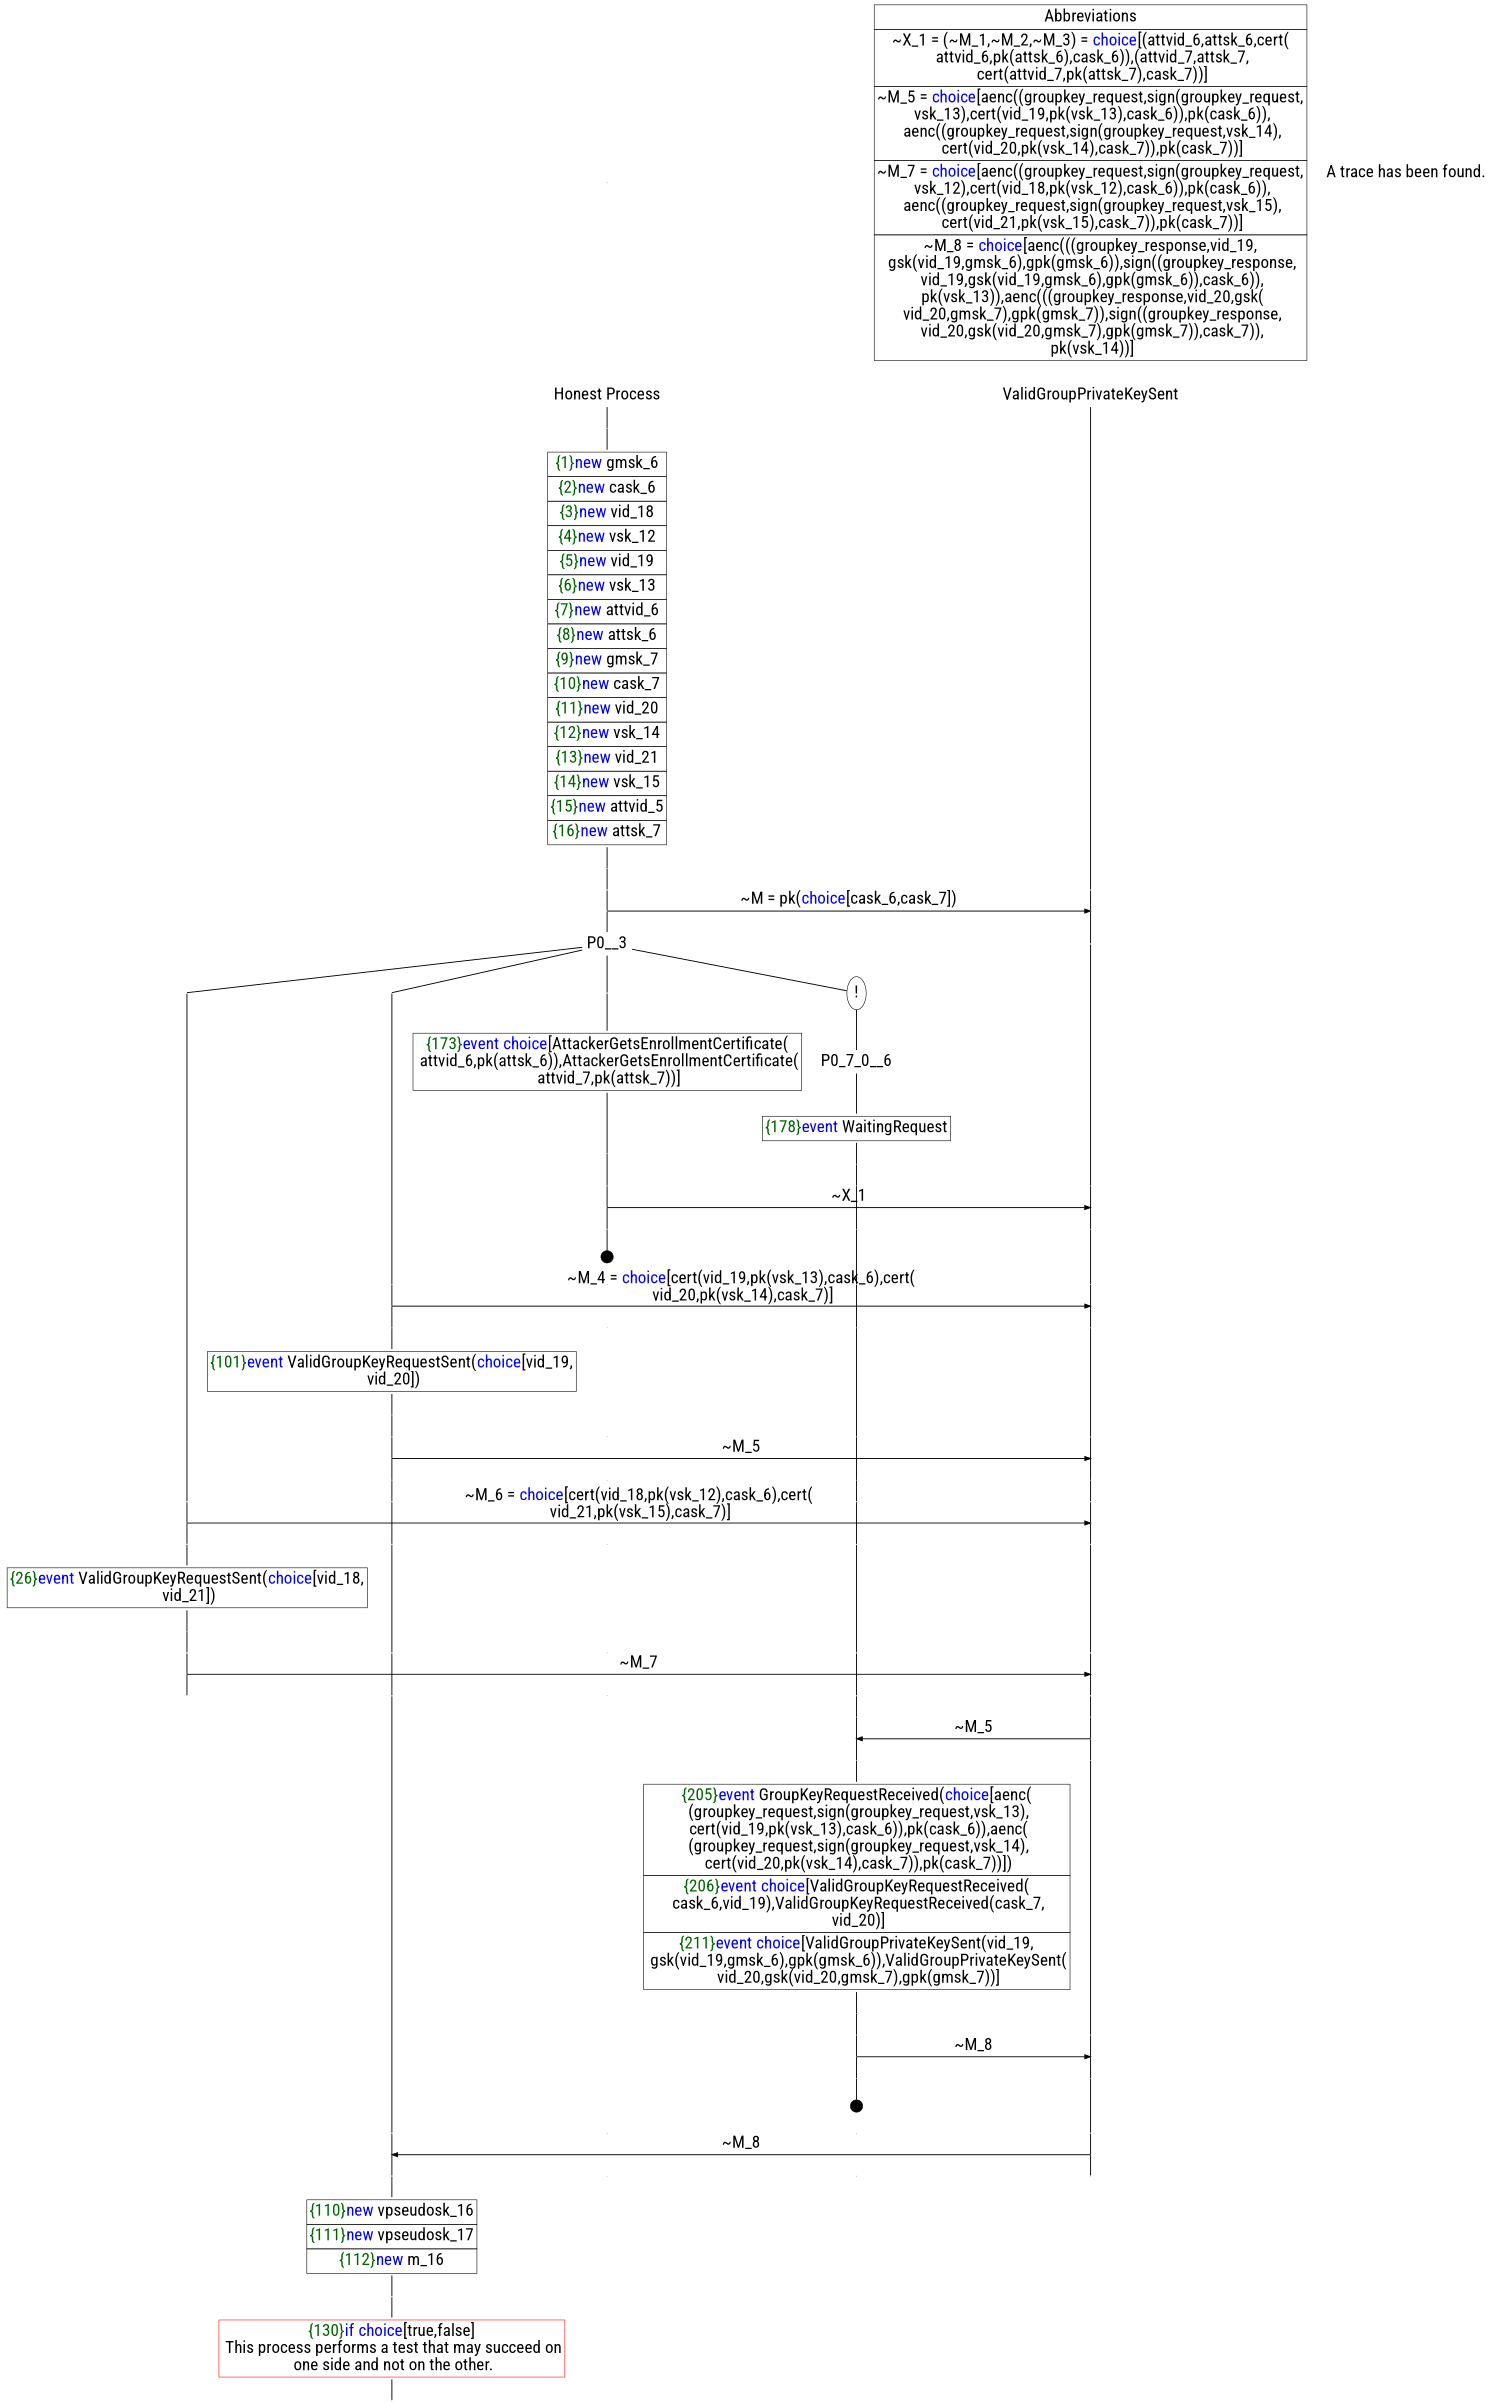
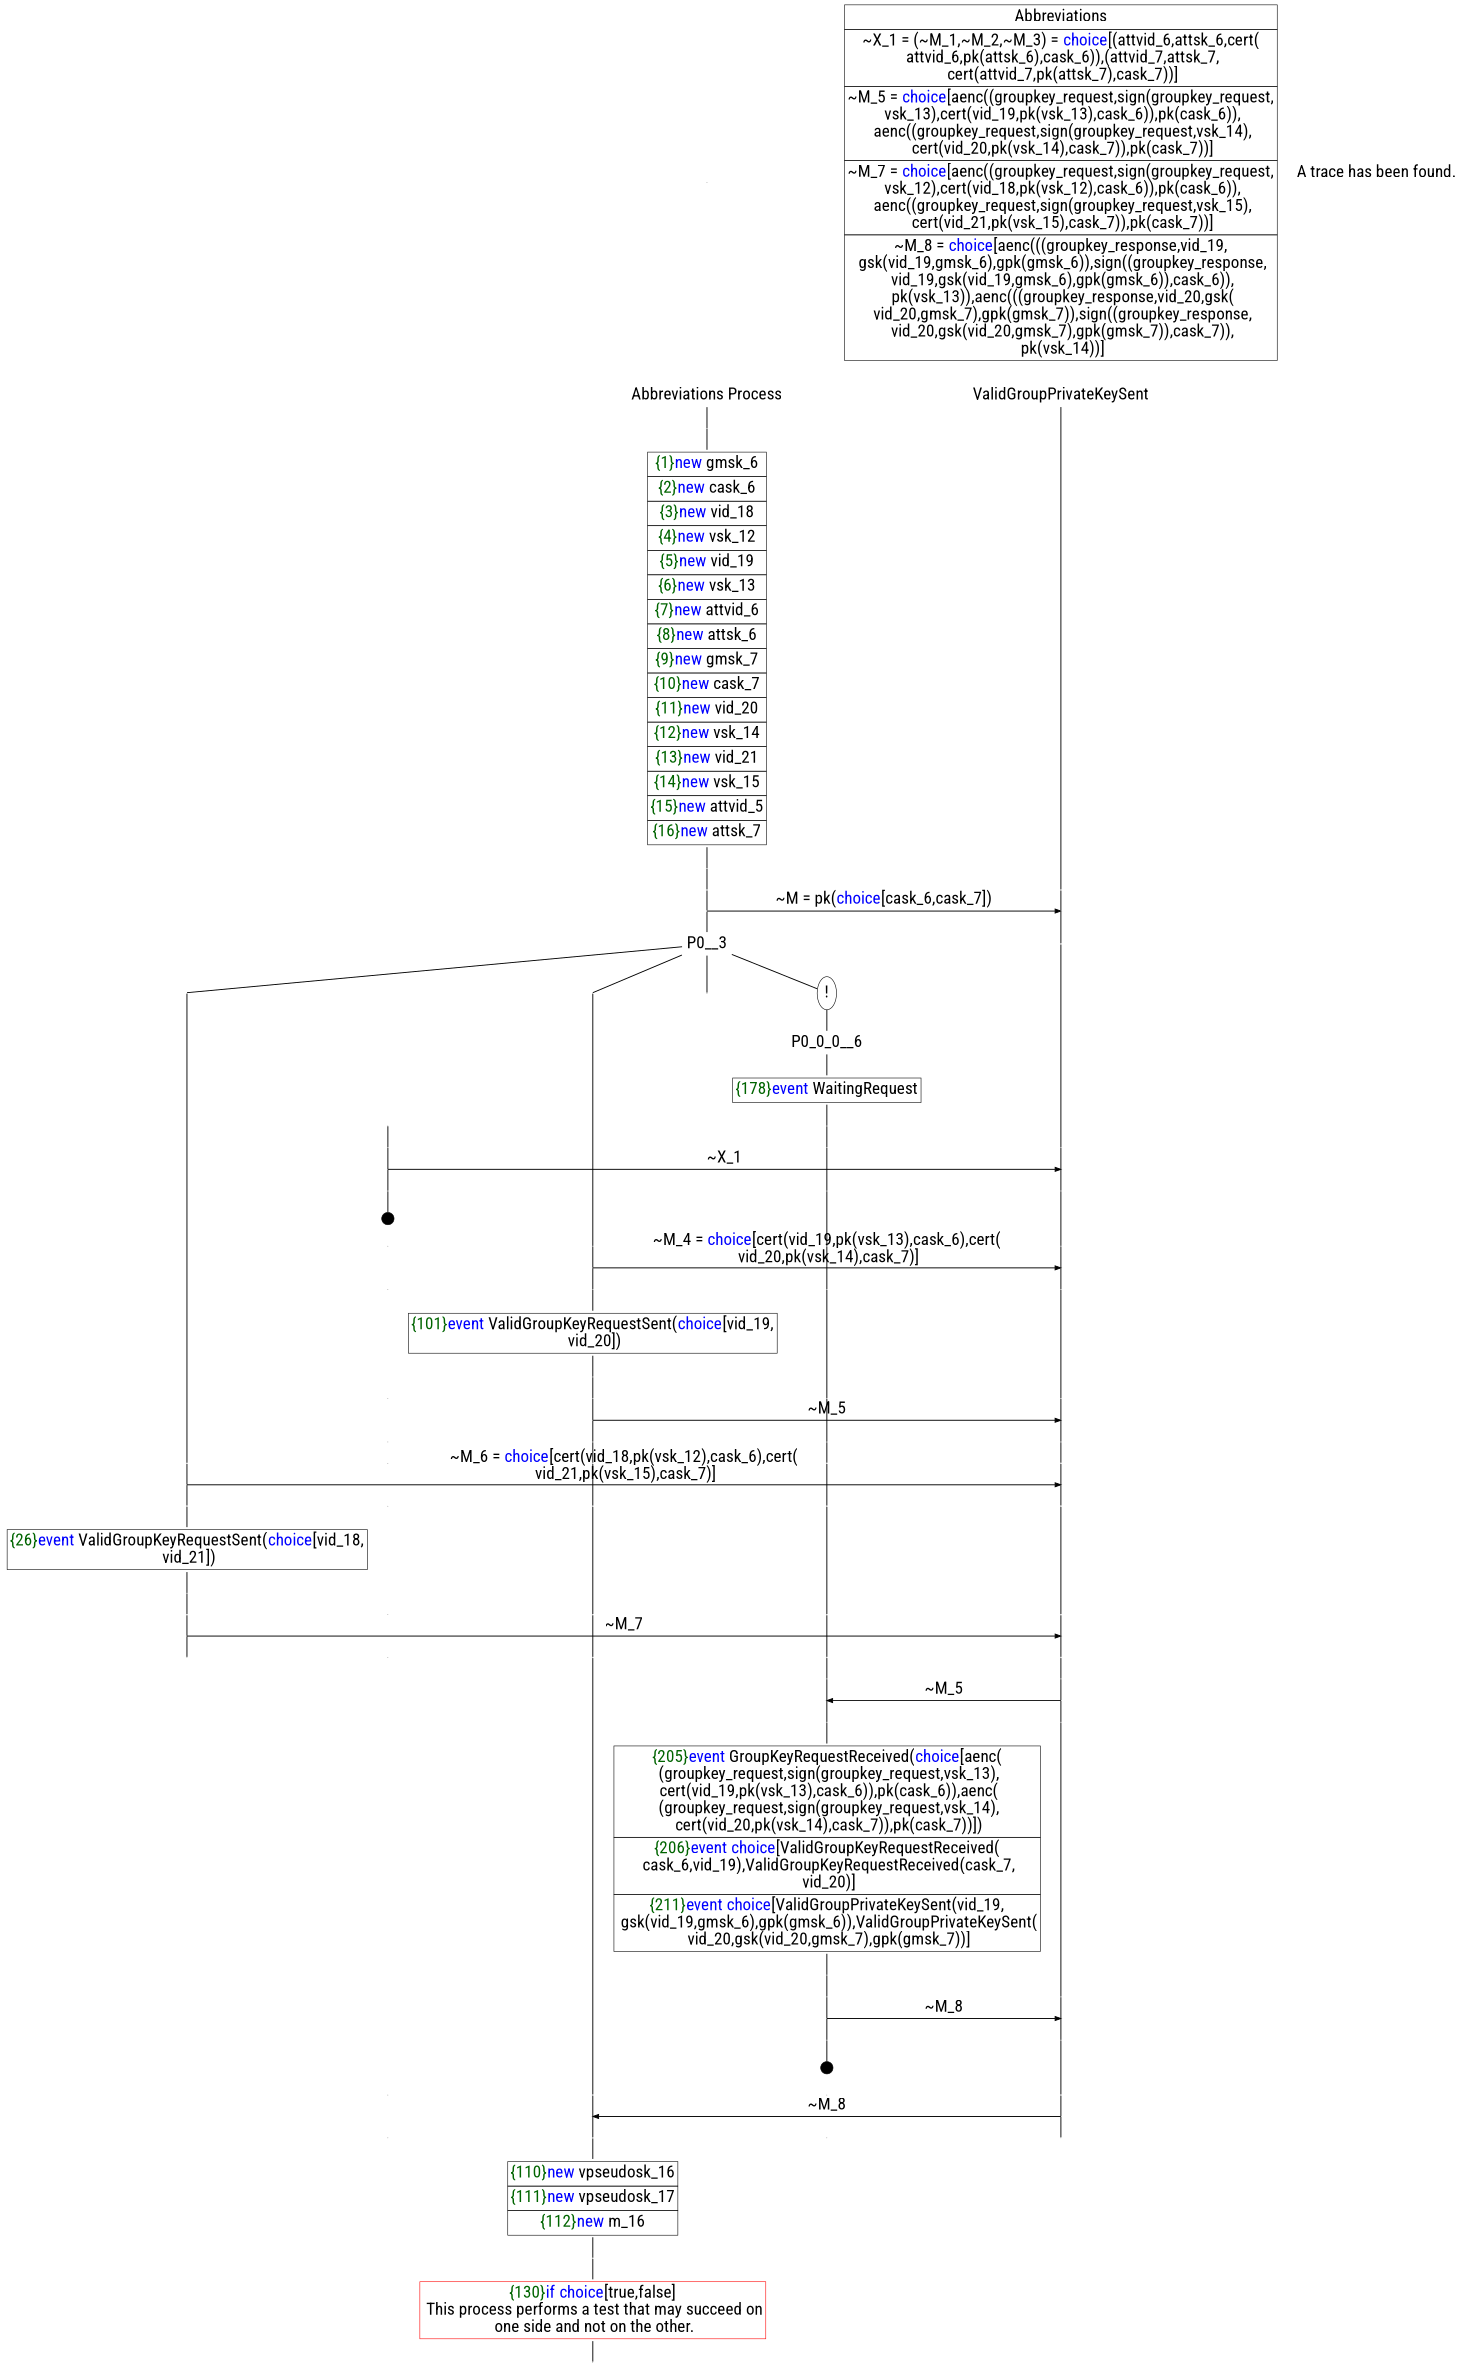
node "Honest Process": label "Honest Process" -> "Abbreviations Process"
node "{173}": removed
node "P0_7_0__6": label "P0_7_0__6" -> "P0_0_0__6"
